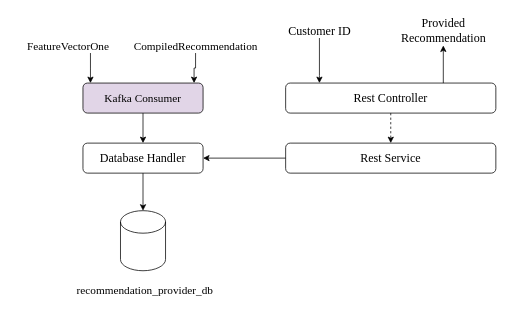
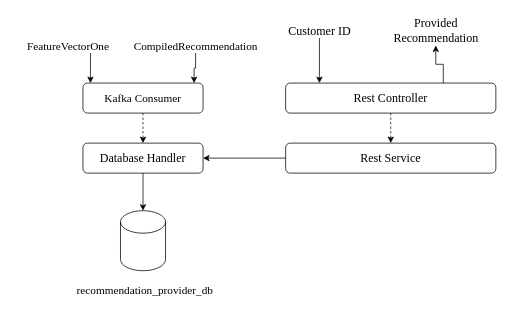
node "Provided Recommendation": moved (443, 30) -> (435, 30)
node "Kafka Consumer": fillcolor #e1d5e7 -> #ffffff
edge "Kafka Consumer" -> "Database Handler": style solid -> dashed
